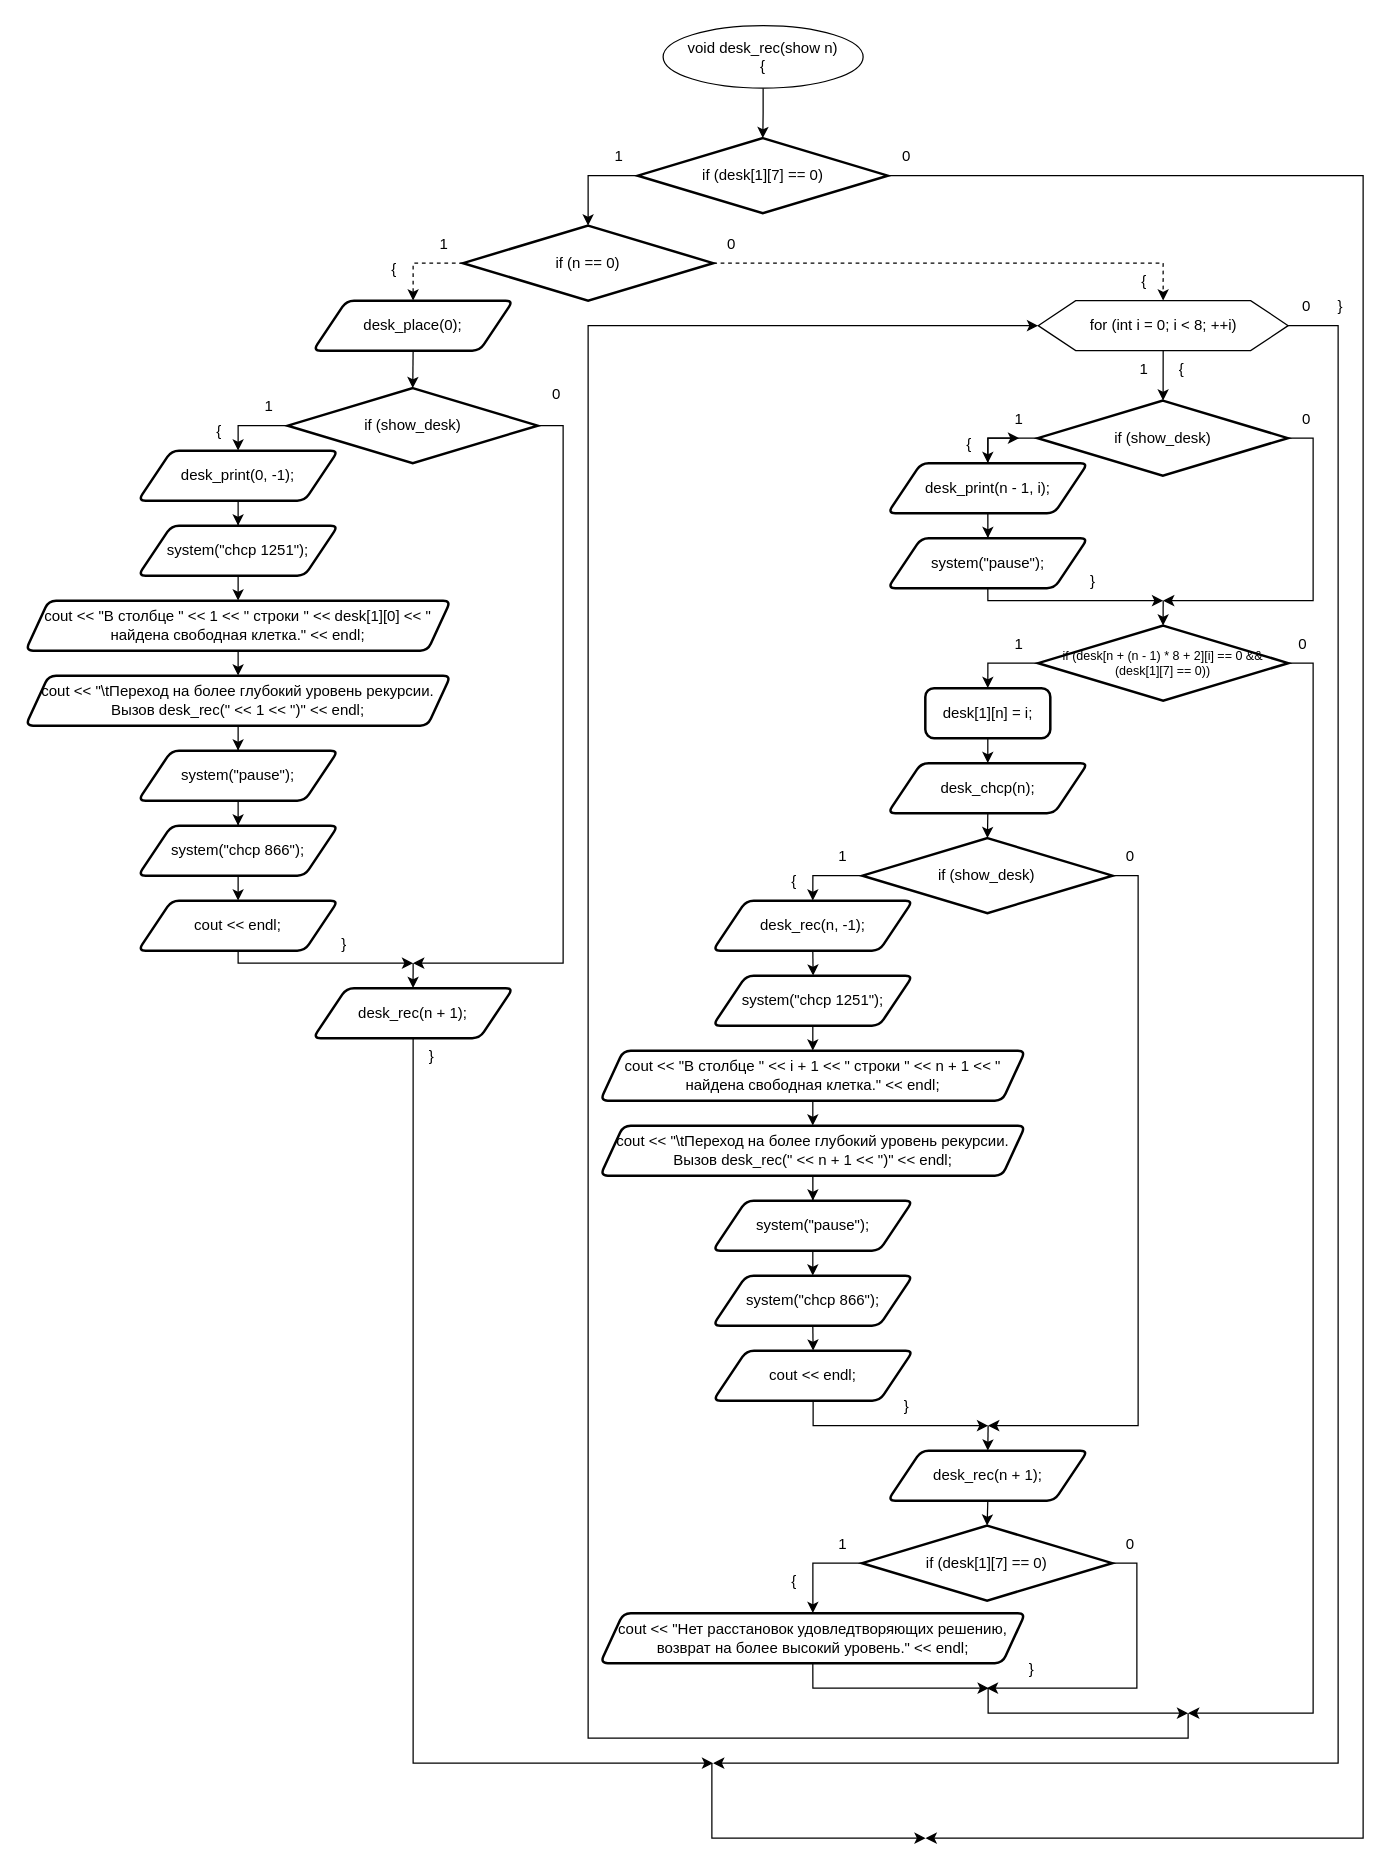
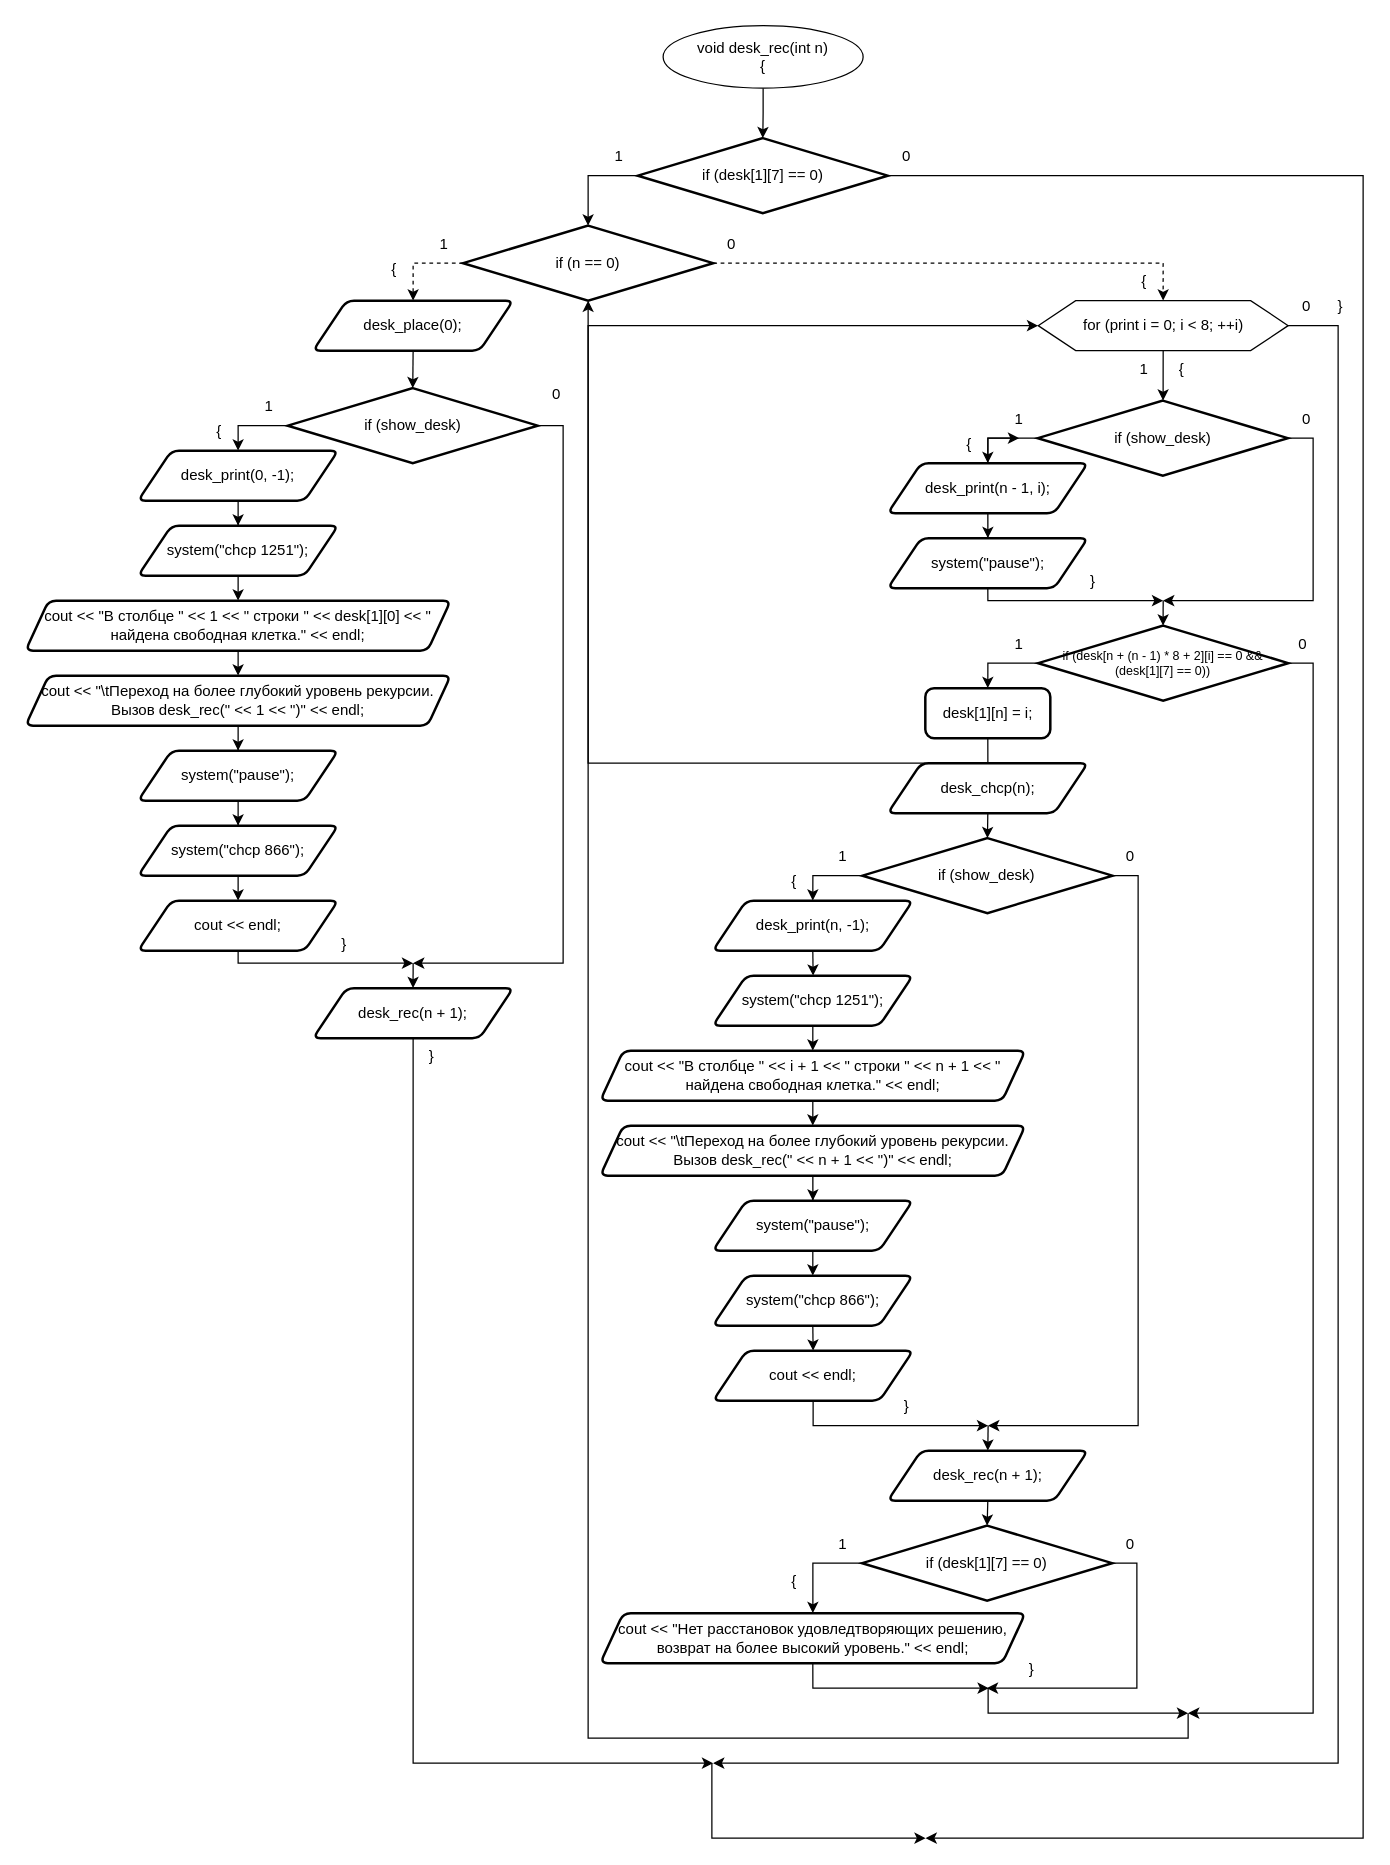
node "void desk_rec(show n) {": label "void desk_rec(show n) {" -> "void desk_rec(int n) {"
node "for (int i = 0; i < 8; ++i)": label "for (int i = 0; i < 8; ++i)" -> "for (print i = 0; i < 8; ++i)"
edge "desk[1][n] = i;" -> "desk_chcp(n);": now "desk[1][n] = i;" -> "if (n == 0)"
node "desk_rec(n, -1);": label "desk_rec(n, -1);" -> "desk_print(n, -1);"
